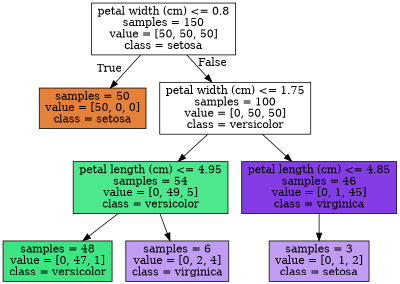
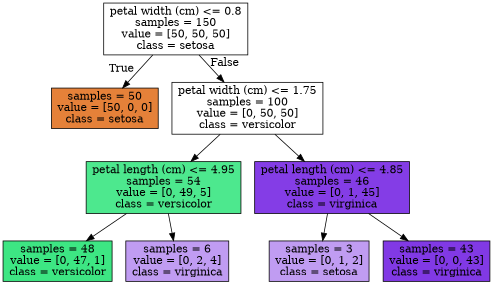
node "samples = 43 value = [0, 0, 43] class = virginica": added
